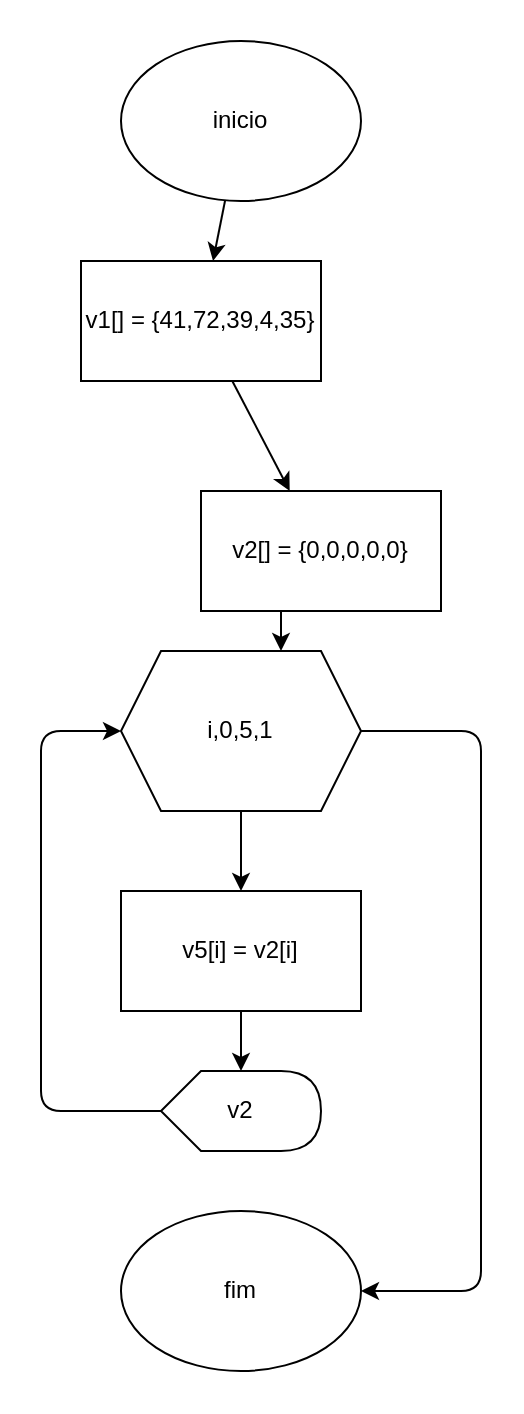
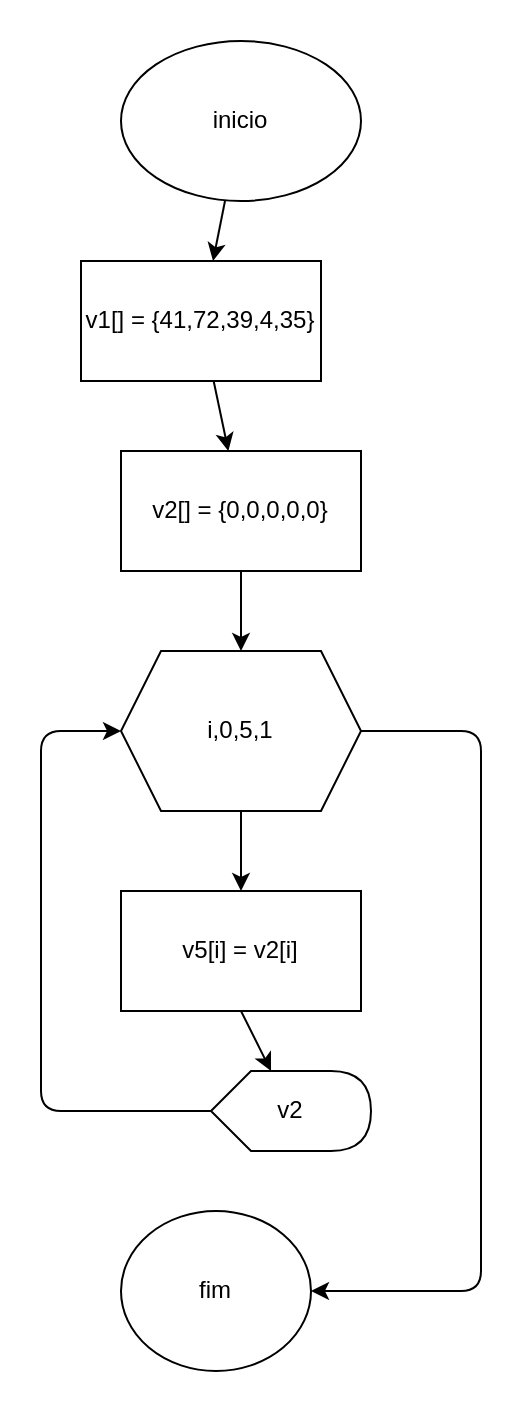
node "v2[] = {0,0,0,0,0}": moved (321, 551) -> (241, 511)
node "v2": moved (241, 1111) -> (291, 1111)
node "fim": size 240x160 -> 190x160
